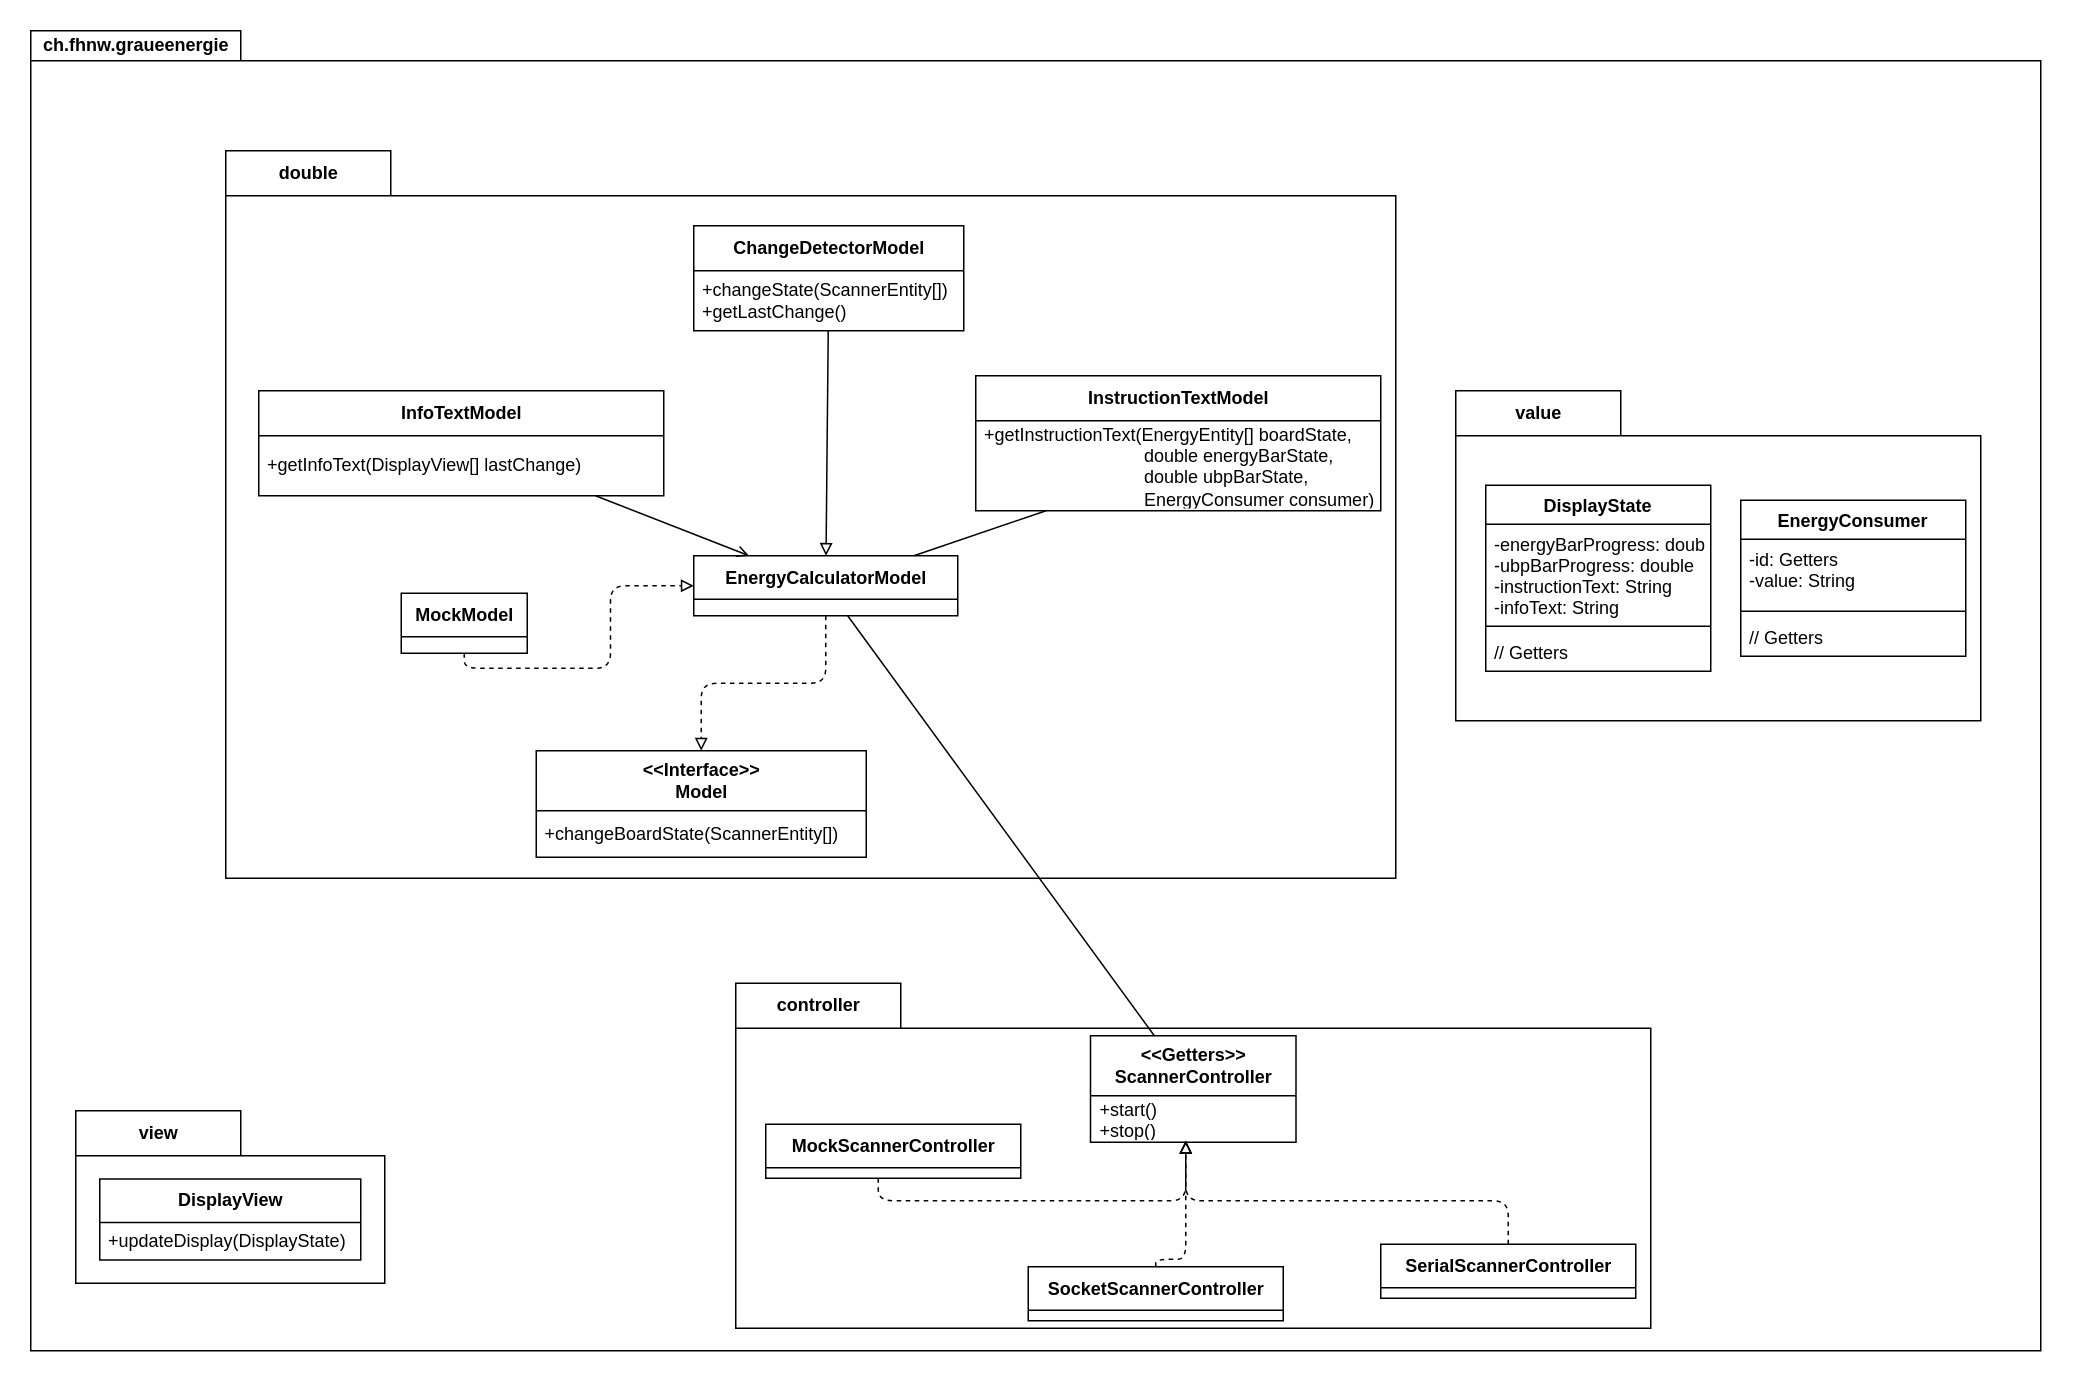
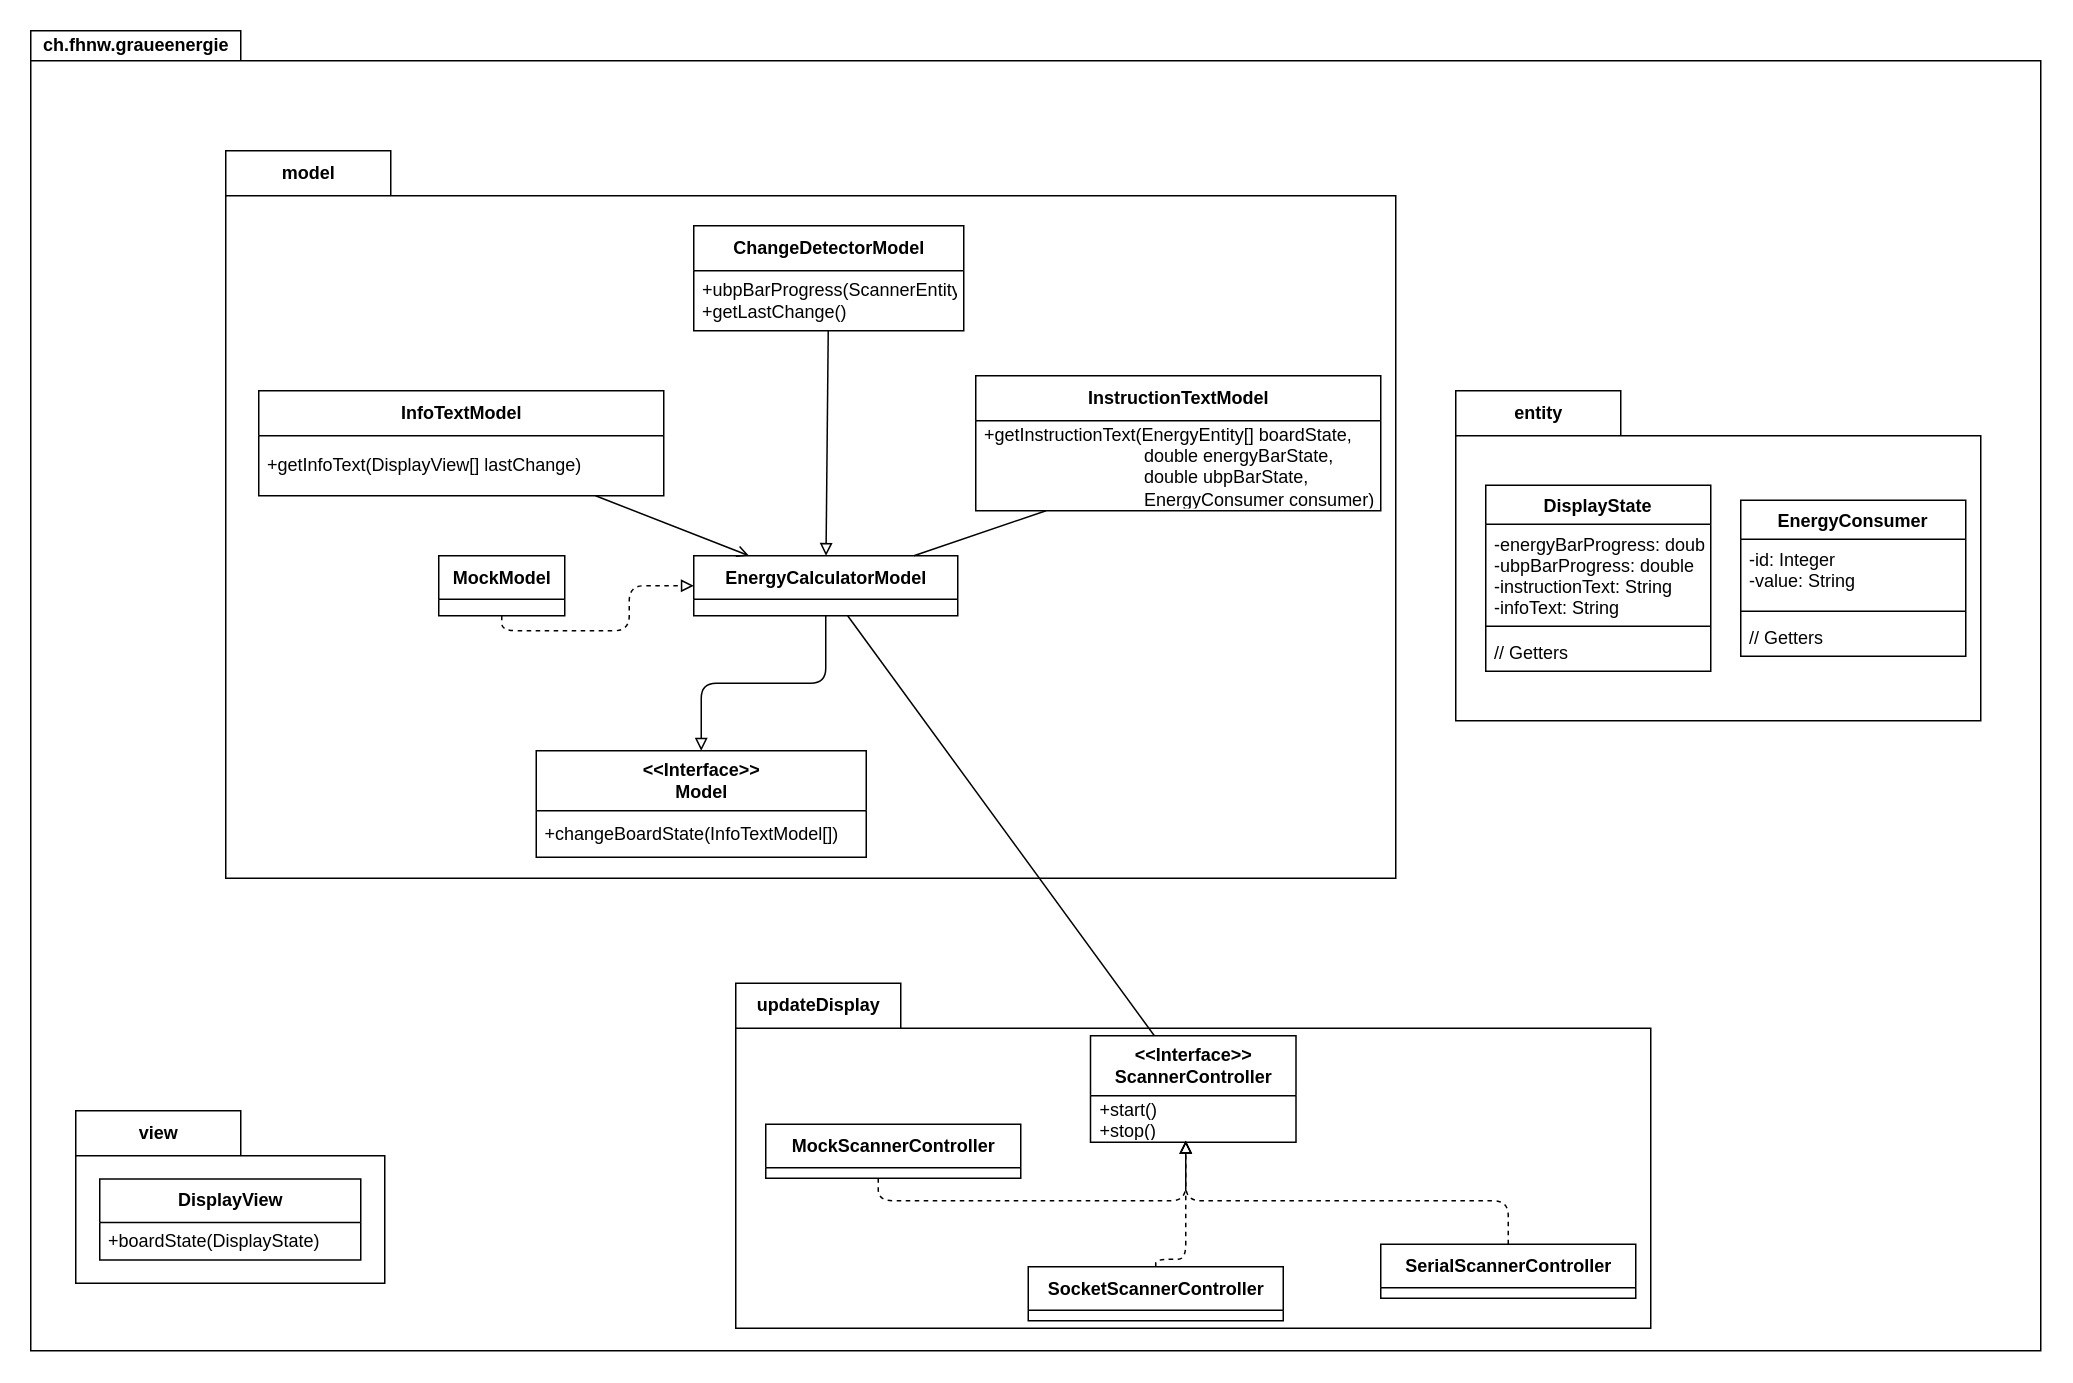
node "double": label "double" -> "model"
node "+changeState(ScannerEntity[]) +getLastChange()": label "+changeState(ScannerEntity[]) +getLastChange()" -> "+ubpBarProgress(ScannerEntity[]) +getLastChange()"
node "value": label "value" -> "entity"
node "-id: Getters -value: String": label "-id: Getters -value: String" -> "-id: Integer -value: String"
node "MockModel": moved (464, 623) -> (502, 586)
edge "EnergyCalculatorModel" -> "<<Interface>> Model": style dashed -> solid
node "+changeBoardState(ScannerEntity[])": label "+changeBoardState(ScannerEntity[])" -> "+changeBoardState(InfoTextModel[])"
node "controller": label "controller" -> "updateDisplay"
node "<<Getters>> ScannerController": label "<<Getters>> ScannerController" -> "<<Interface>> ScannerController"
node "+updateDisplay(DisplayState)": label "+updateDisplay(DisplayState)" -> "+boardState(DisplayState)"
